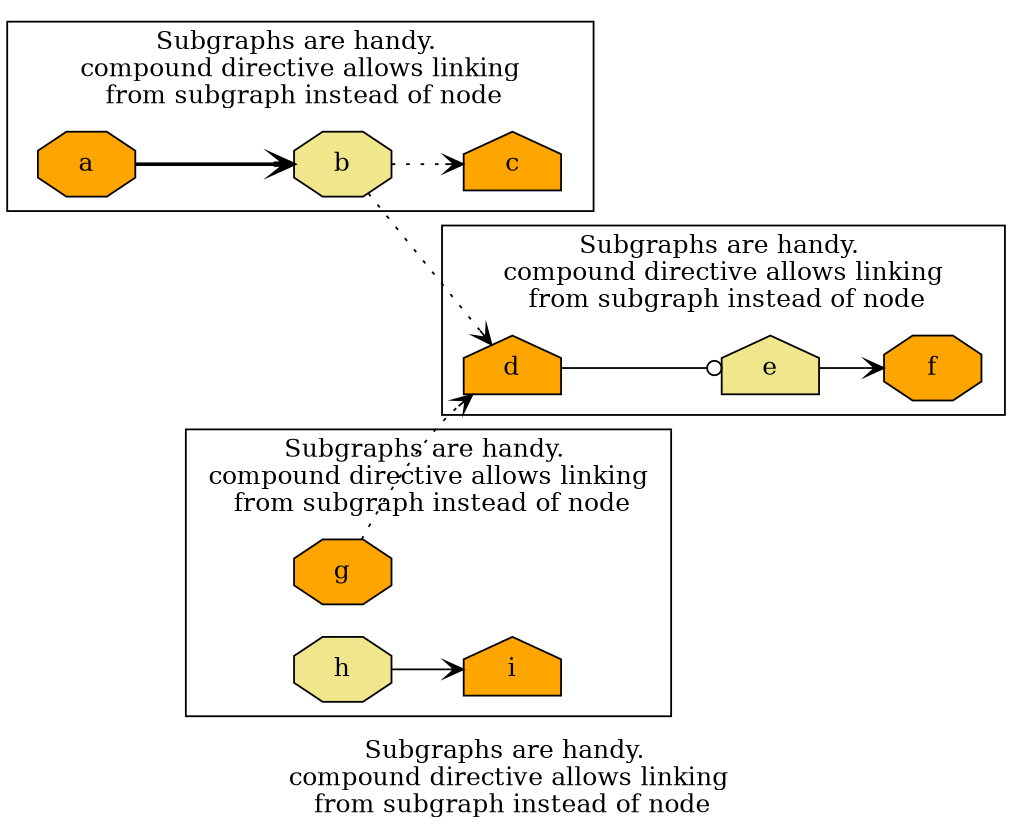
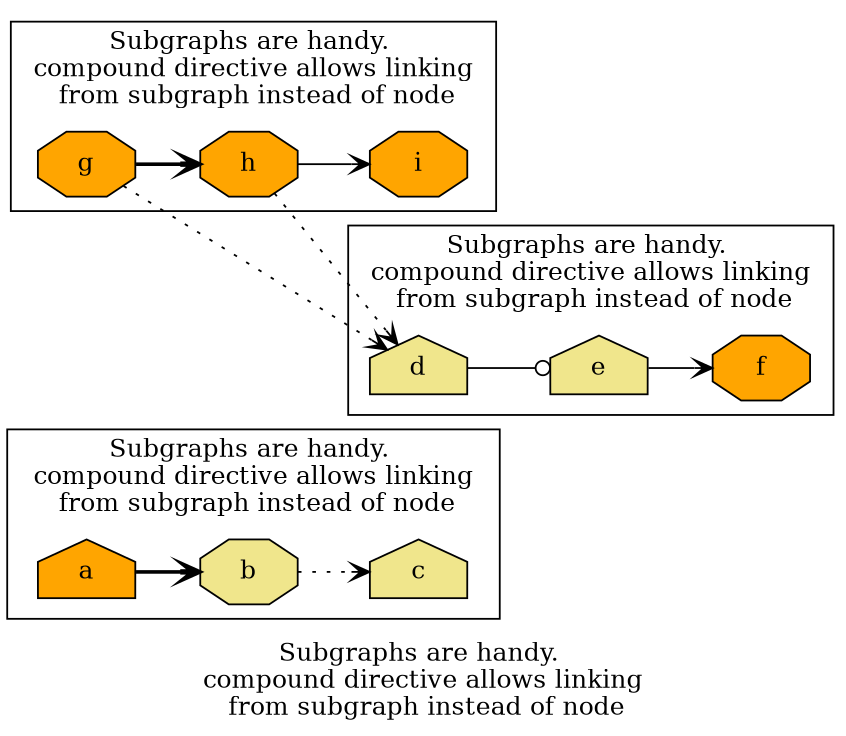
node "a": shape octagon -> house
edge "g" -> "h": added
node "c": fillcolor orange -> khaki
edge "b" -> "d": now "h" -> "d"
node "d": fillcolor orange -> khaki
node "h": fillcolor khaki -> orange
node "i": shape house -> octagon
